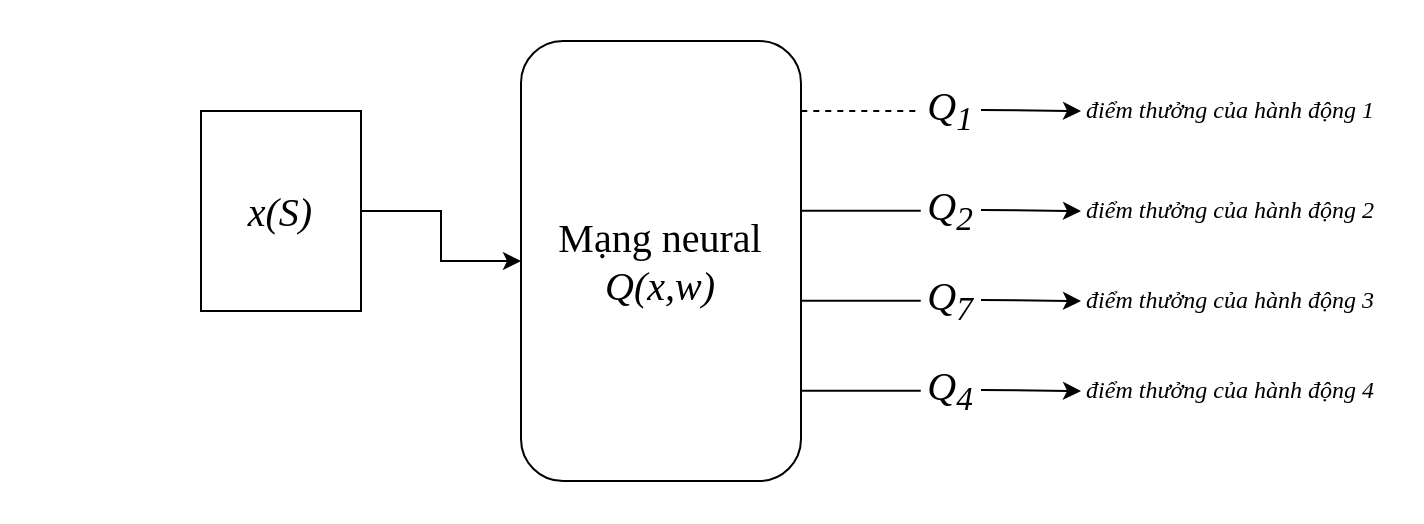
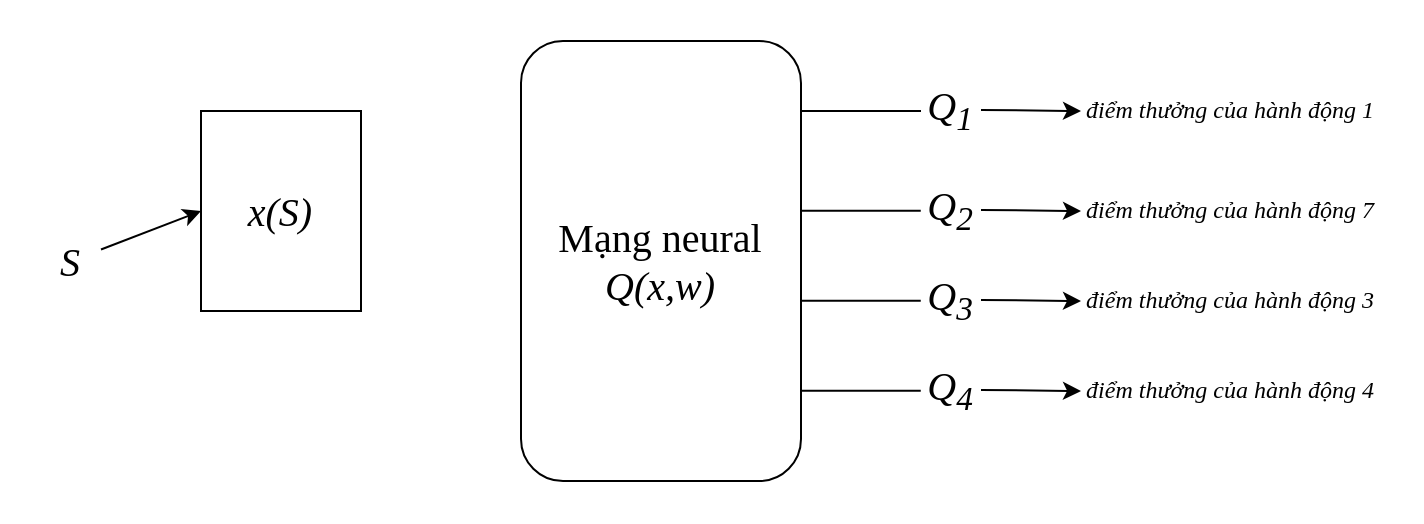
edge "Q1" -- "Mạng neural Q(x,w)": style dashed -> solid
node "điểm thưởng của hành động 2": label "điểm thưởng của hành động 2" -> "điểm thưởng của hành động 7"
edge "x(S)" -> "Mạng neural Q(x,w)": removed
edge "S" -> "x(S)": added
node "S": added
node "Q7": label "Q7" -> "Q3"
